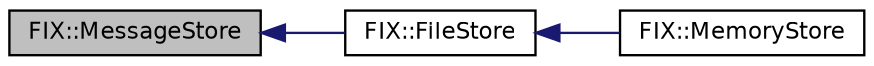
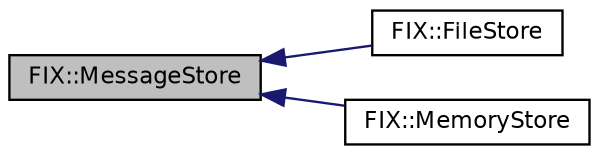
edge "FIX::MemoryStore" -> "FIX::FileStore": now "FIX::MemoryStore" -> "FIX::MessageStore"
